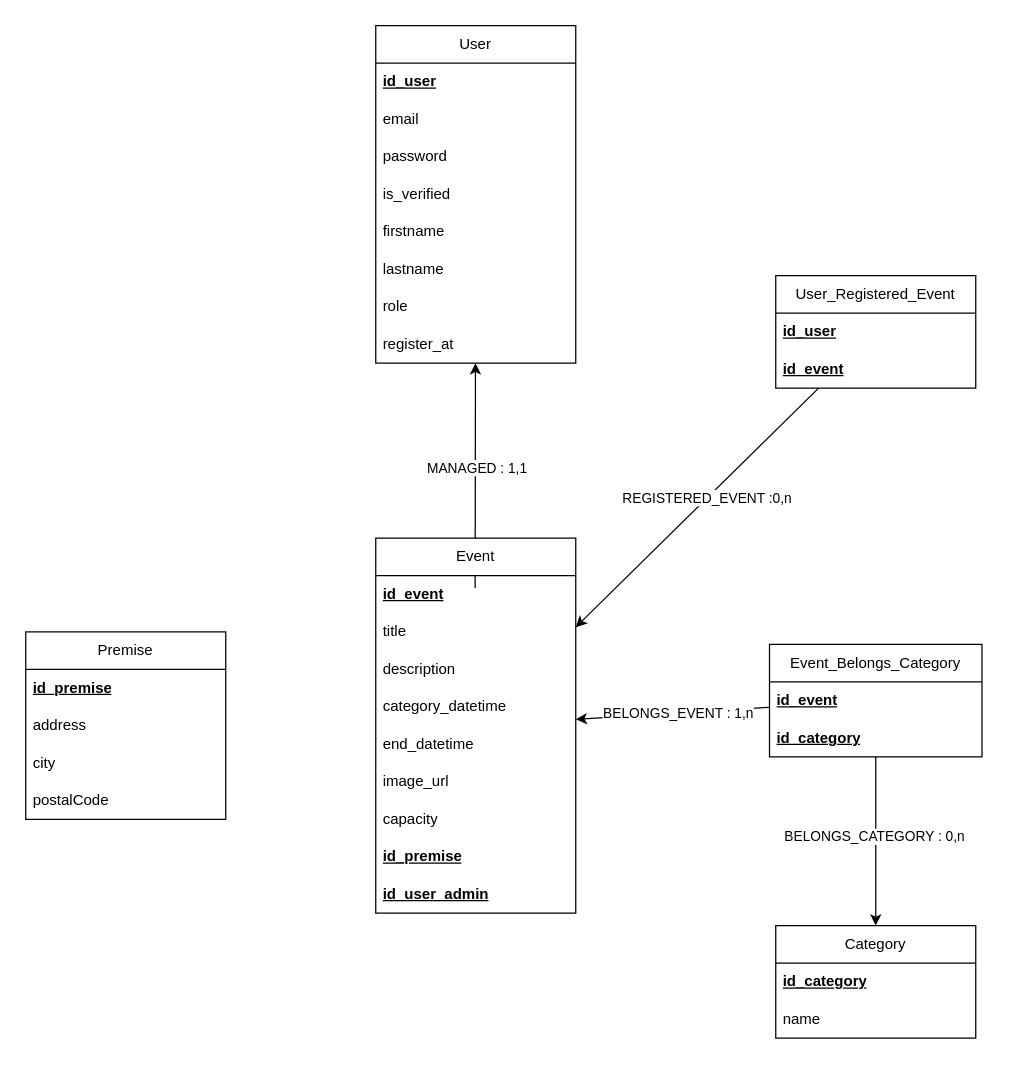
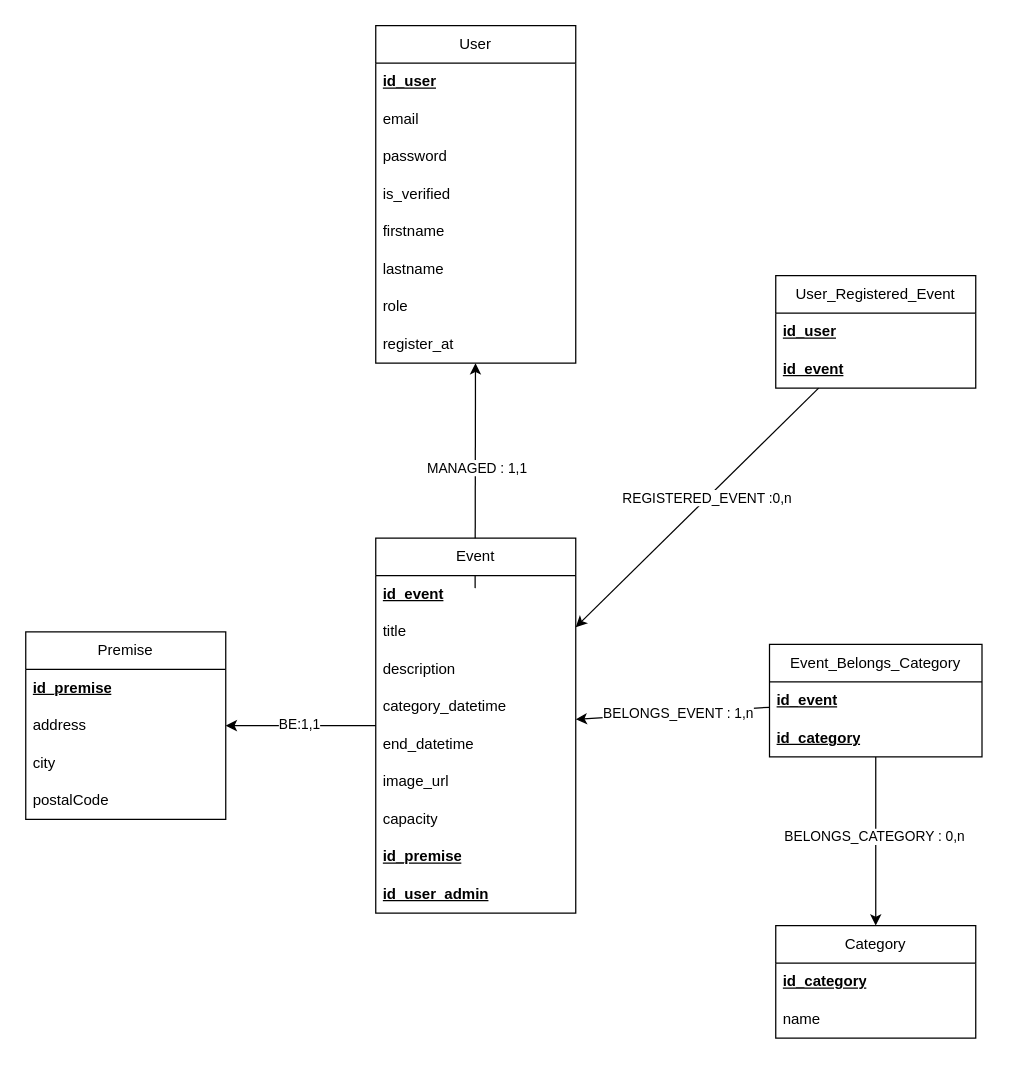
edge "Event" -> "Premise": added, label "BE:1,1"
